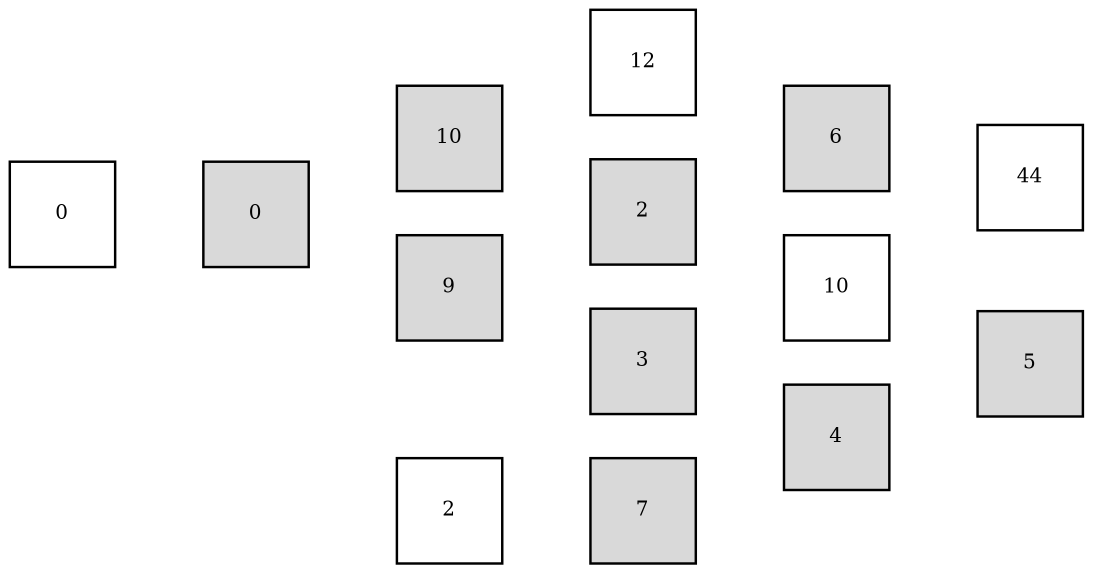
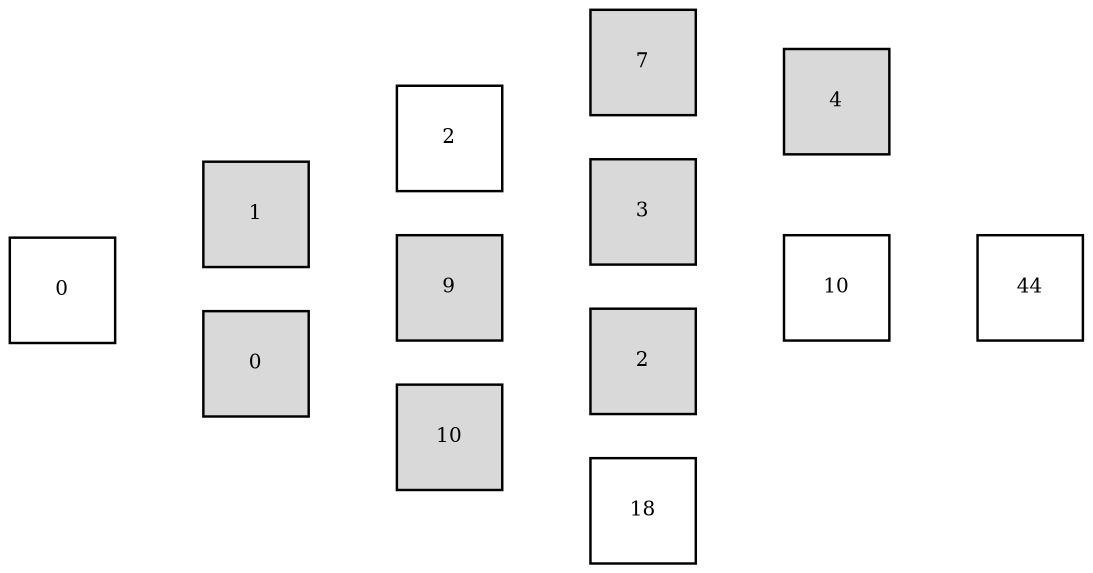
node "12": label "12" -> "18"
node "6": removed
node "1": added
node "5": removed
